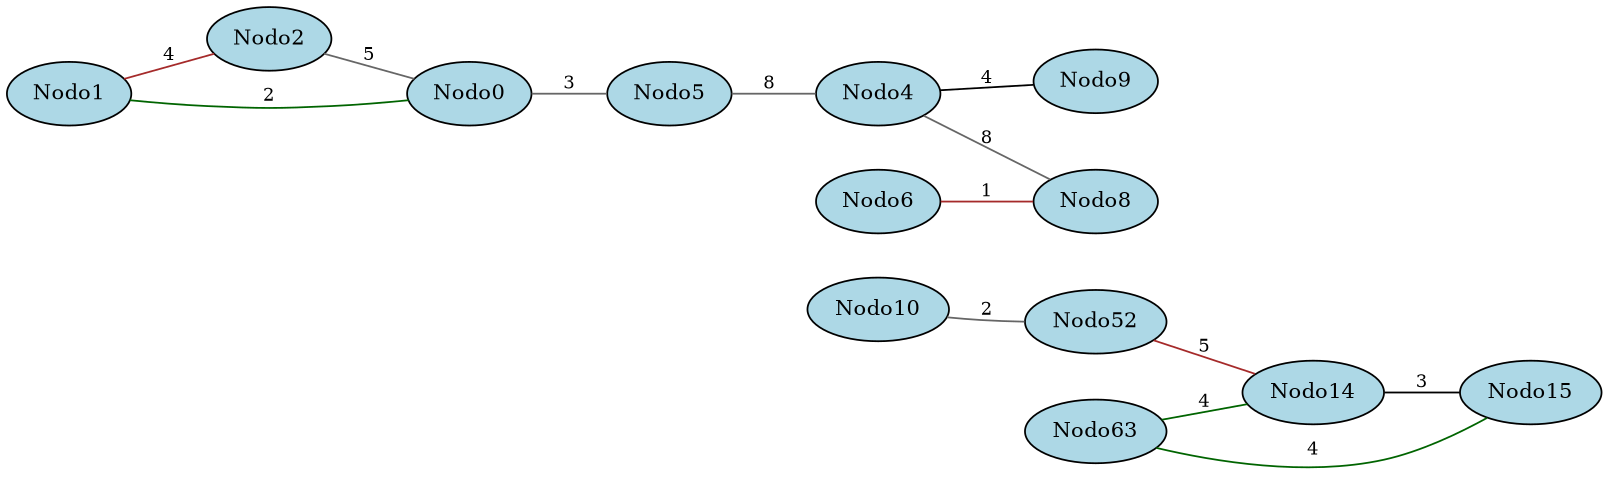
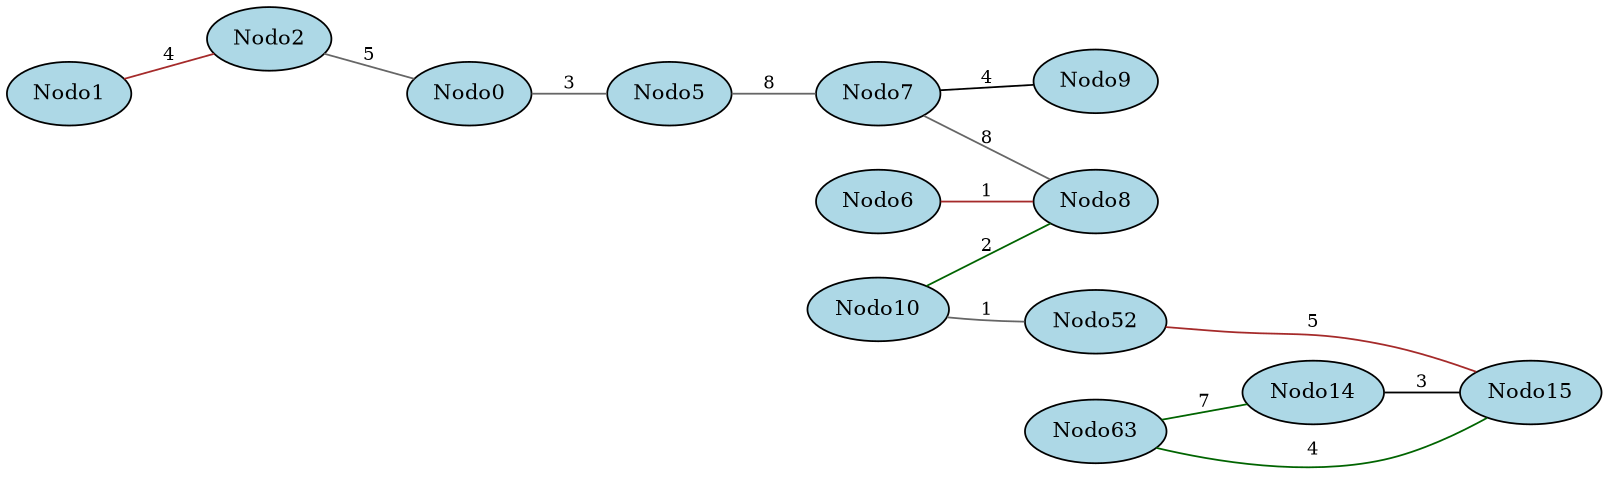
node "Nodo4": label "Nodo4" -> "Nodo7"
edge "Nodo1" -- "Nodo0": removed, label "2"
edge "Nodo8" -- "Nodo10": added, label "2"
edge "Nodo10" -- "Nodo52": label "2" -> "1"
edge "Nodo52" -- "Nodo14": now "Nodo52" -- "Nodo15"
edge "Nodo14" -- "Nodo63": label "4" -> "7"
